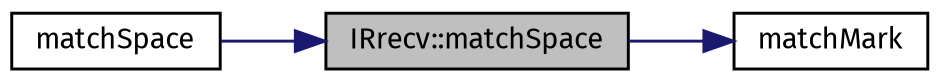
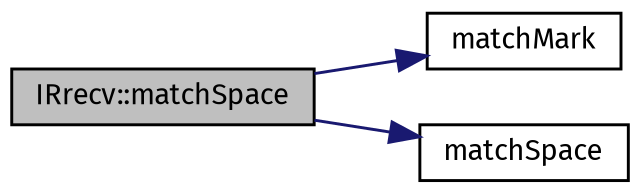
edge "matchSpace" -> "IRrecv::matchSpace": reversed
